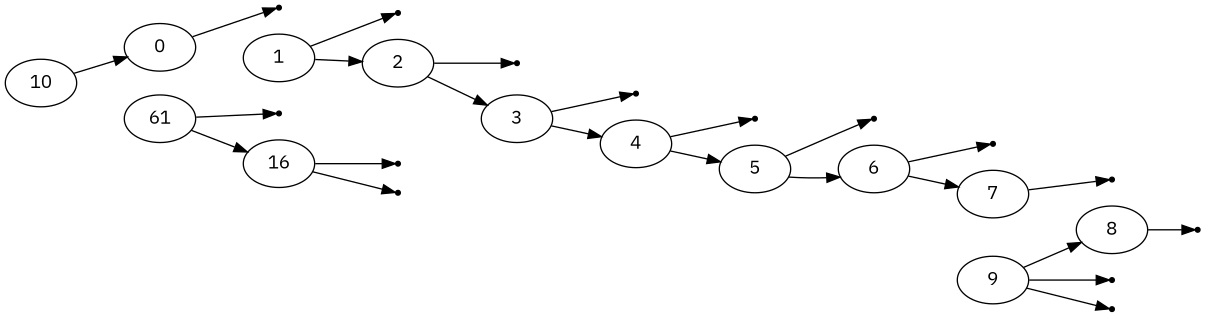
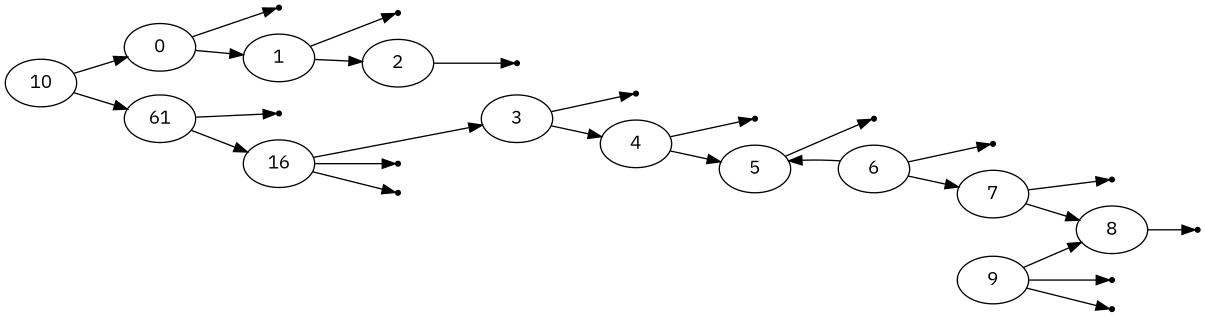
edge "0" -> "1": added
edge "2" -> "3": now "16" -> "3"
edge "10" -> "61": added
edge "5" -> "6": reversed
edge "7" -> "8": added
